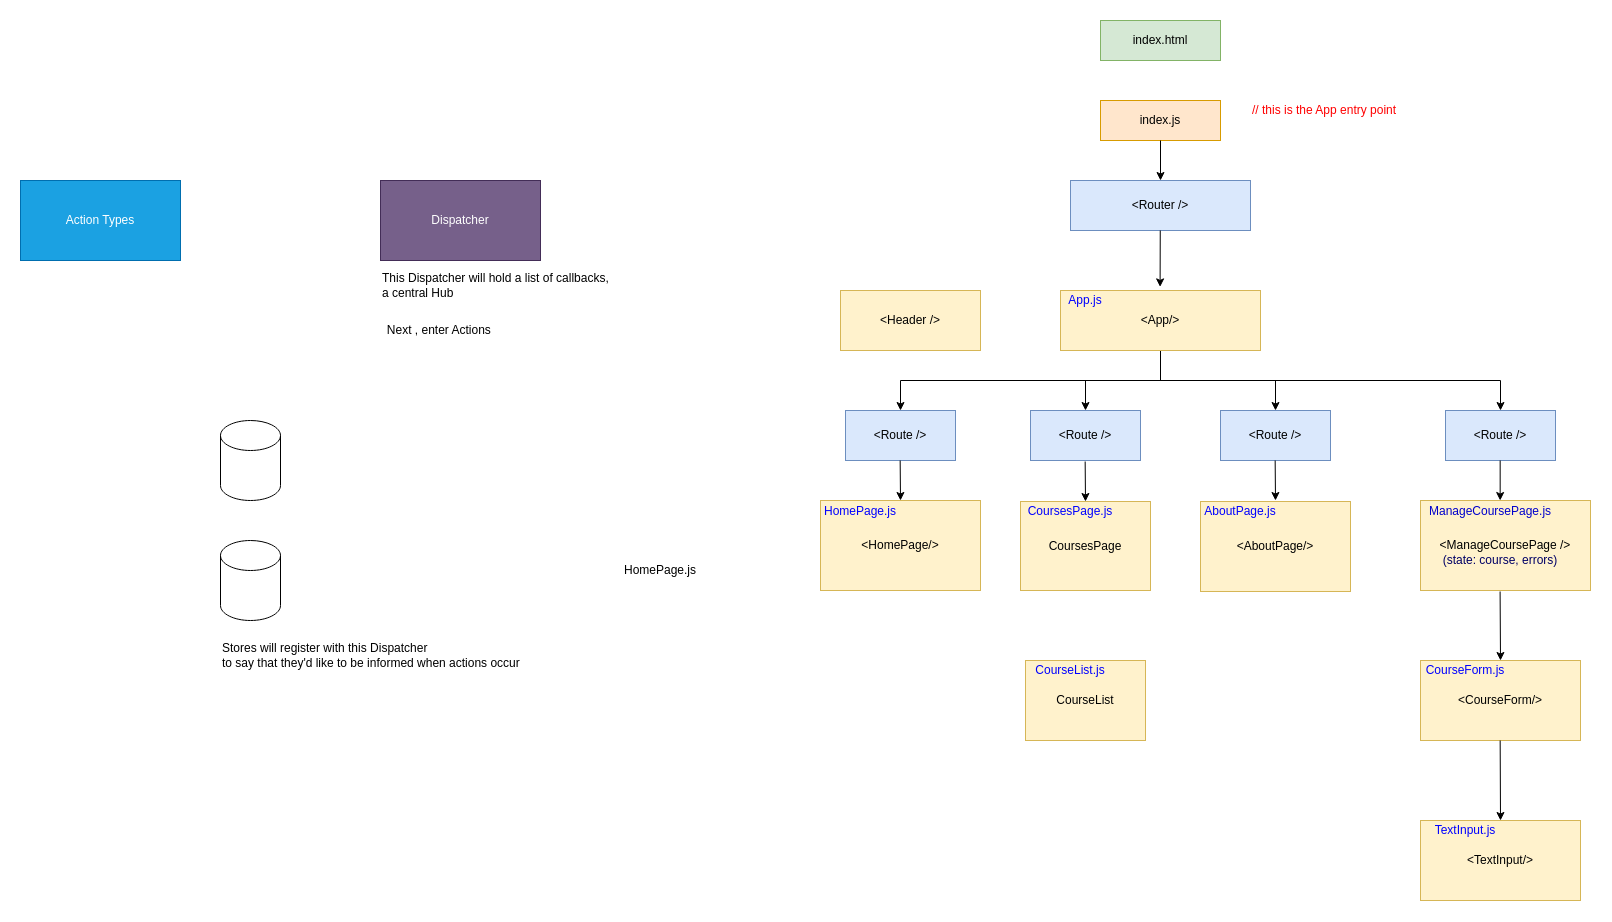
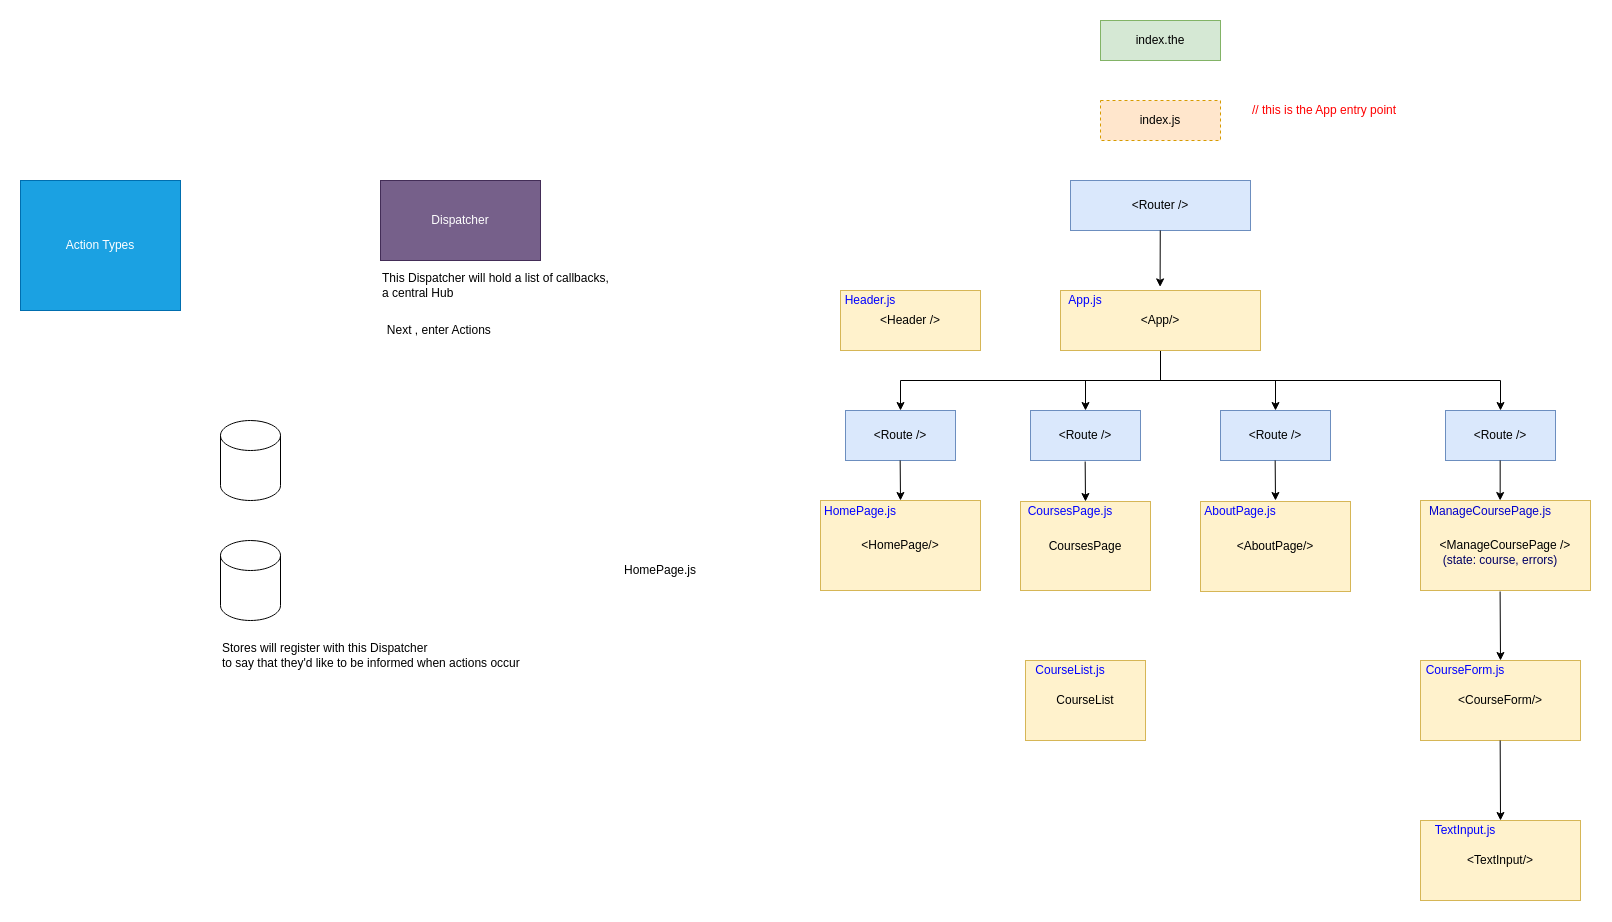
node "index.html": label "index.html" -> "index.the"
node "index.js": style solid -> dashed
edge "index.js" -> "<Router />": removed
node "Action Types": size 160x80 -> 160x130
node "Header.js": added
